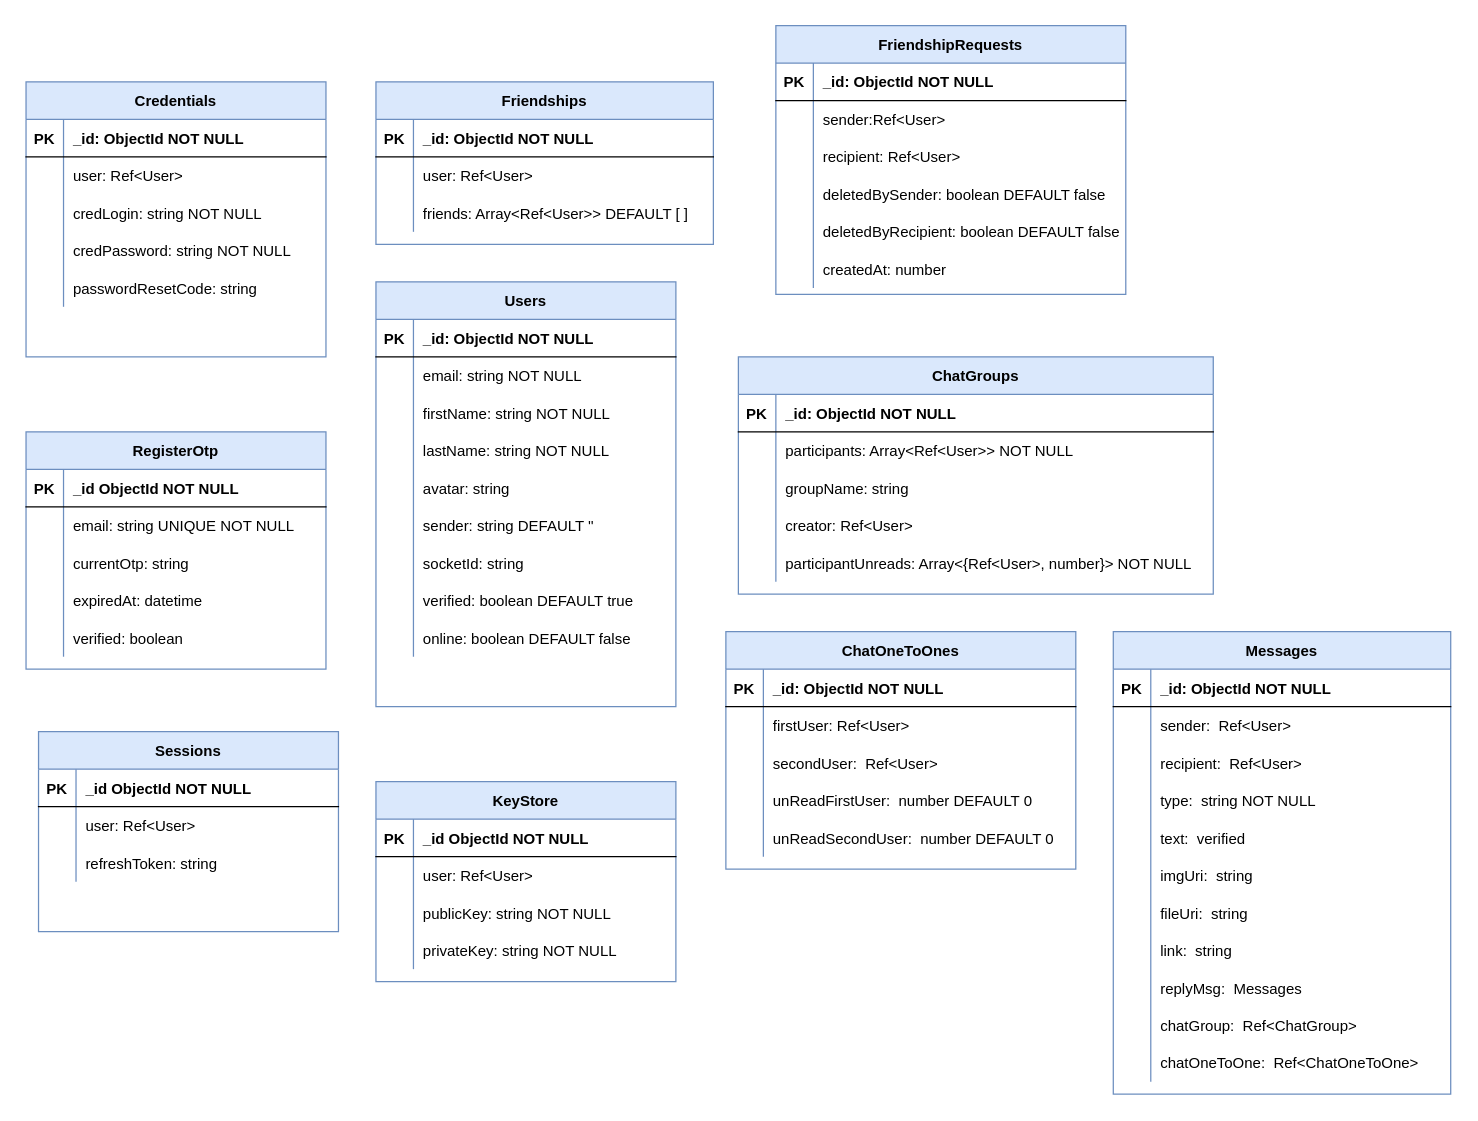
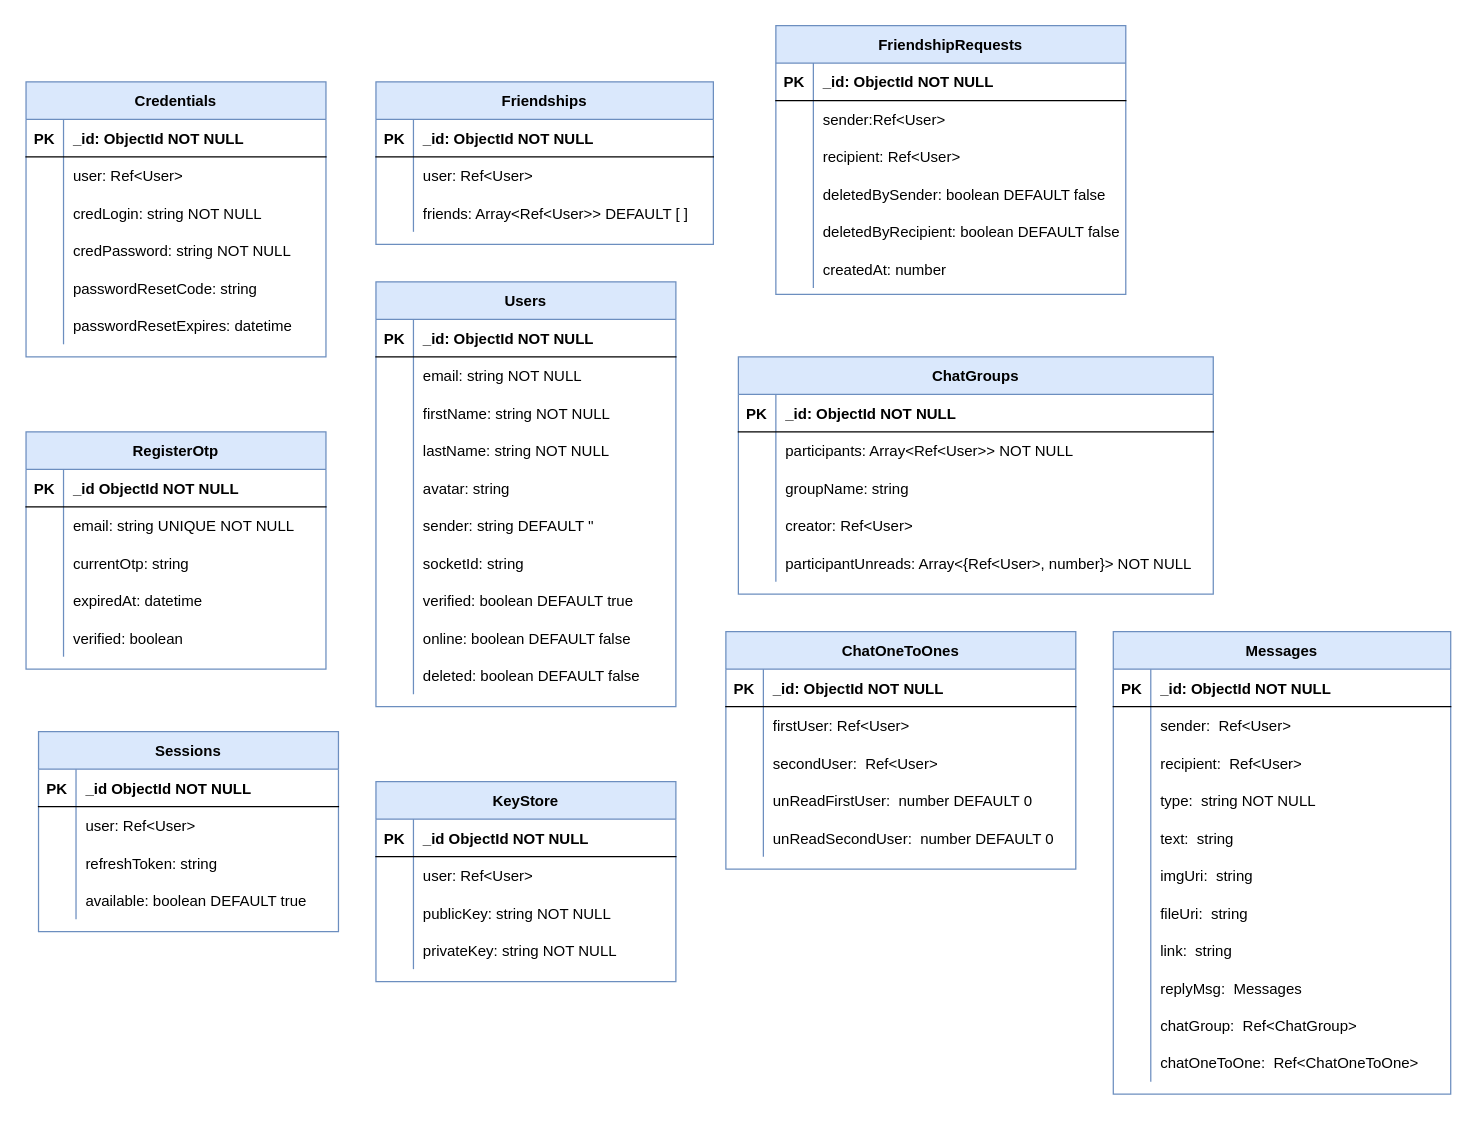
node "passwordResetExpires: datetime": added
node "deleted: boolean DEFAULT false": added
node "text: verified": label "text: verified" -> "text: string"
node "available: boolean DEFAULT true": added
